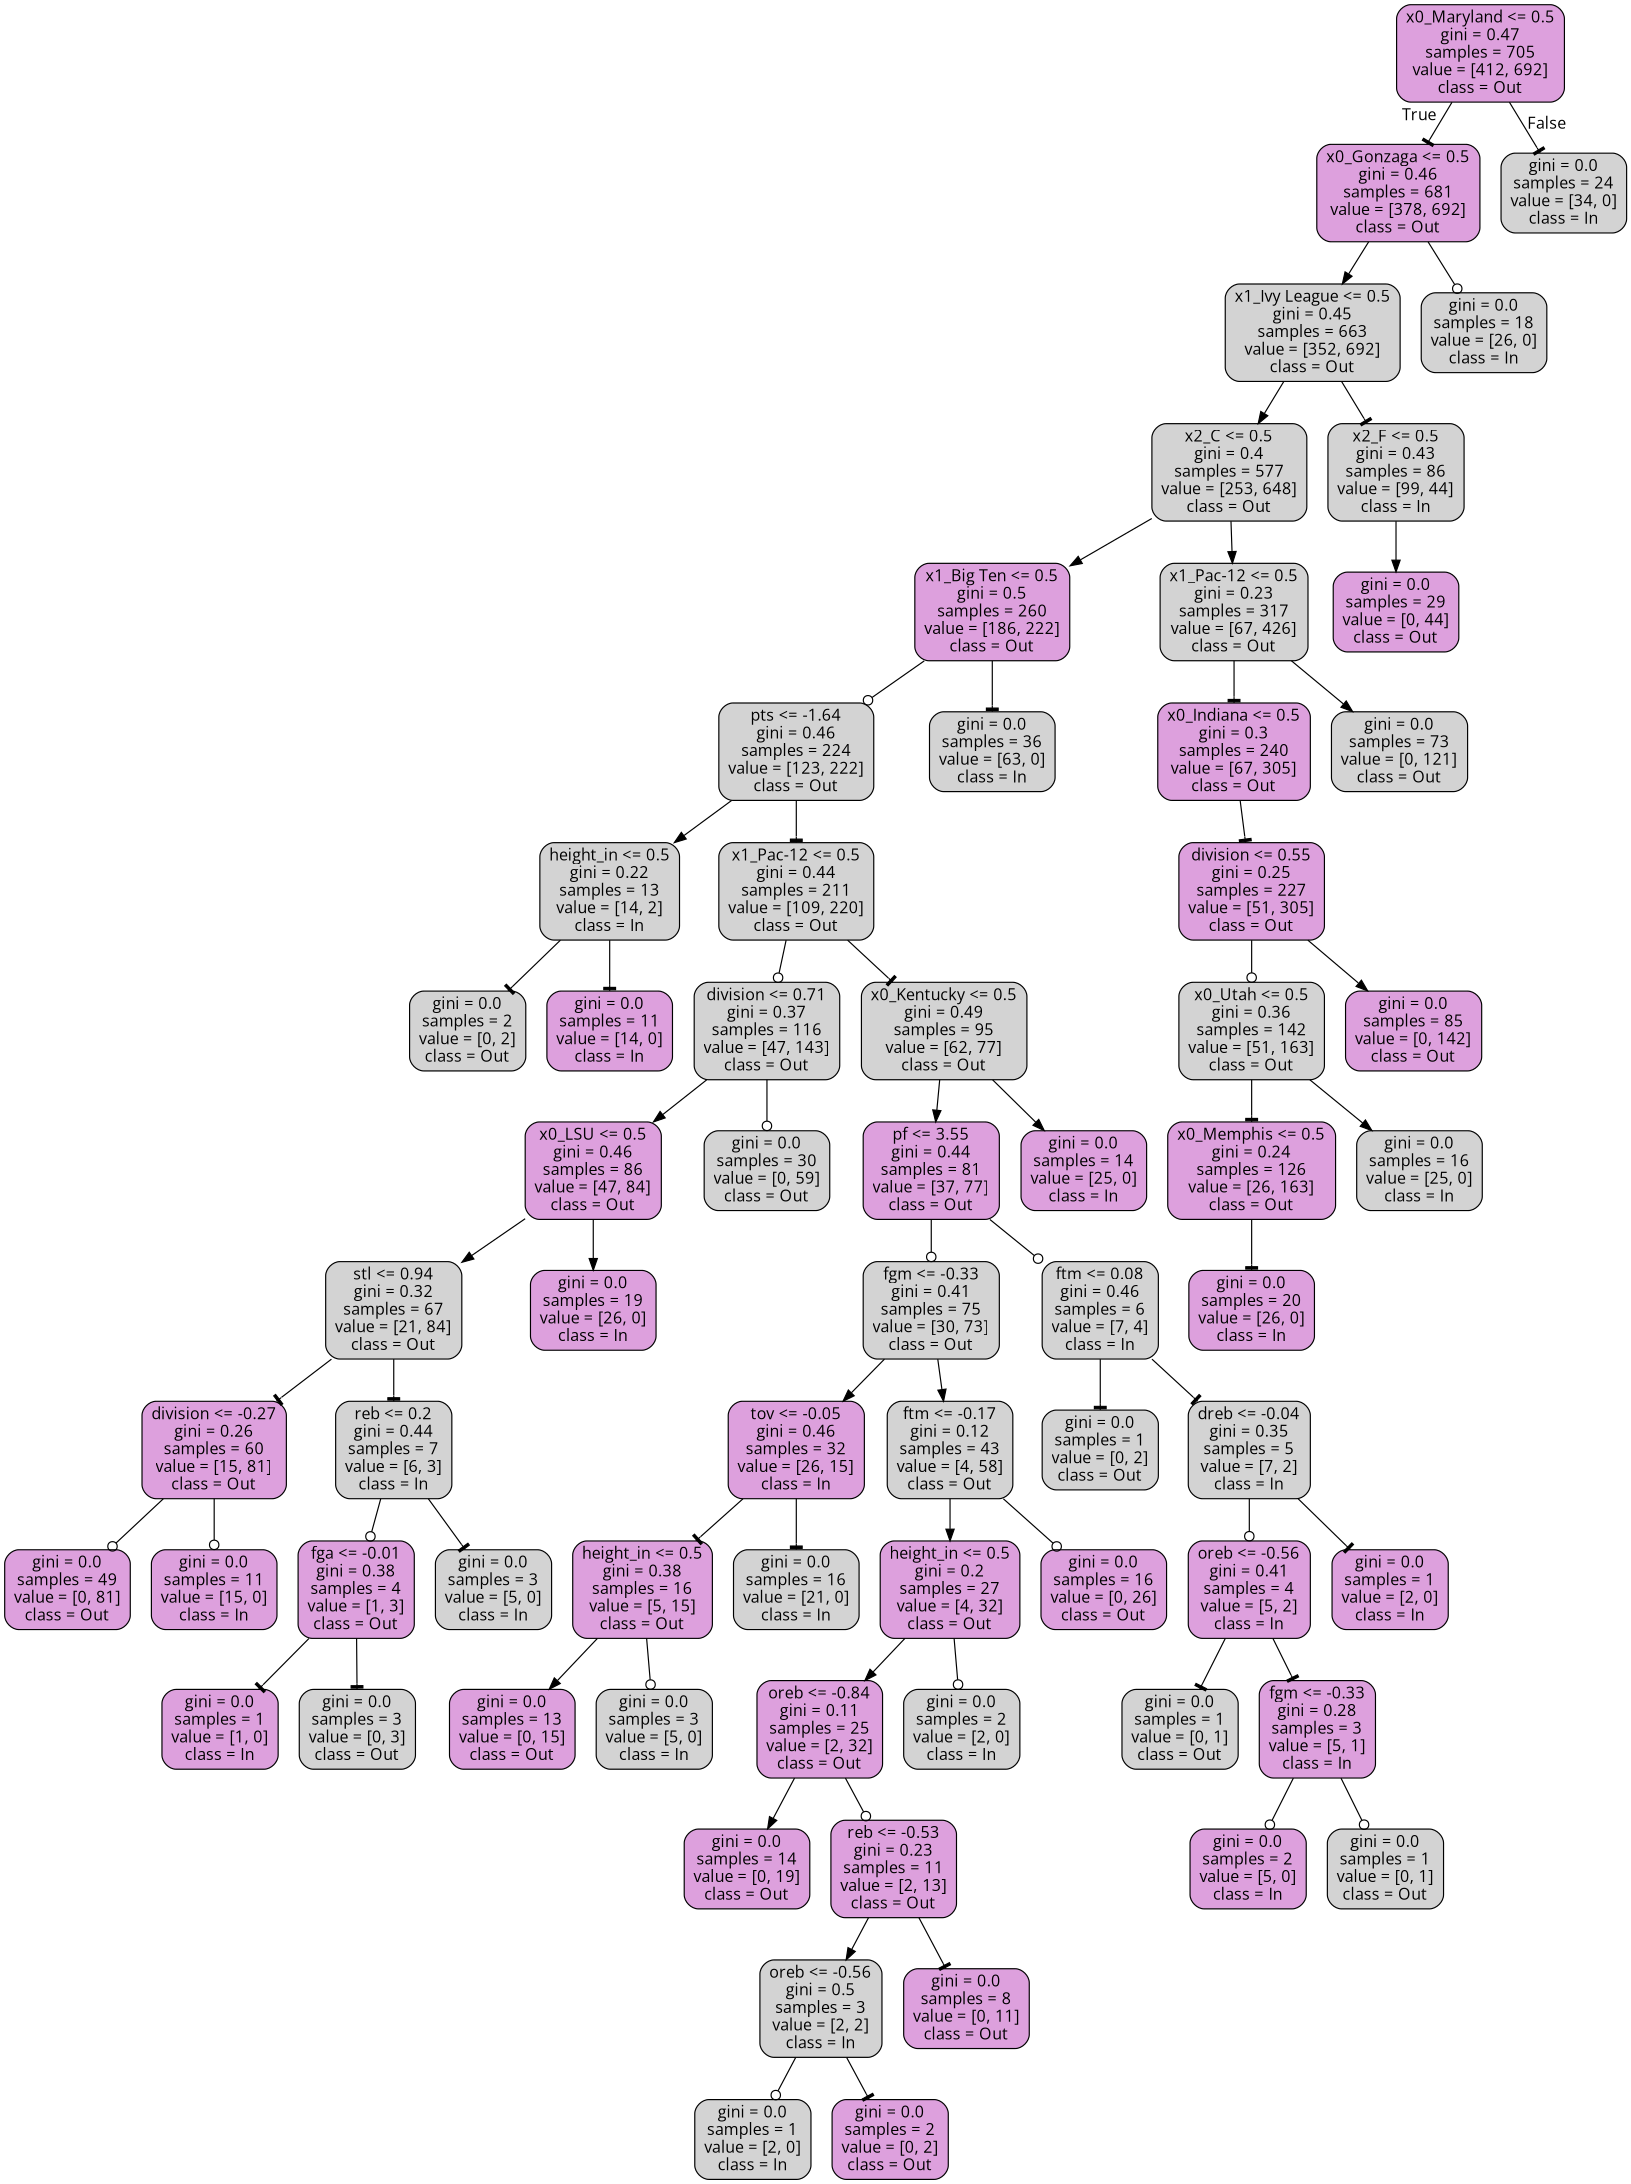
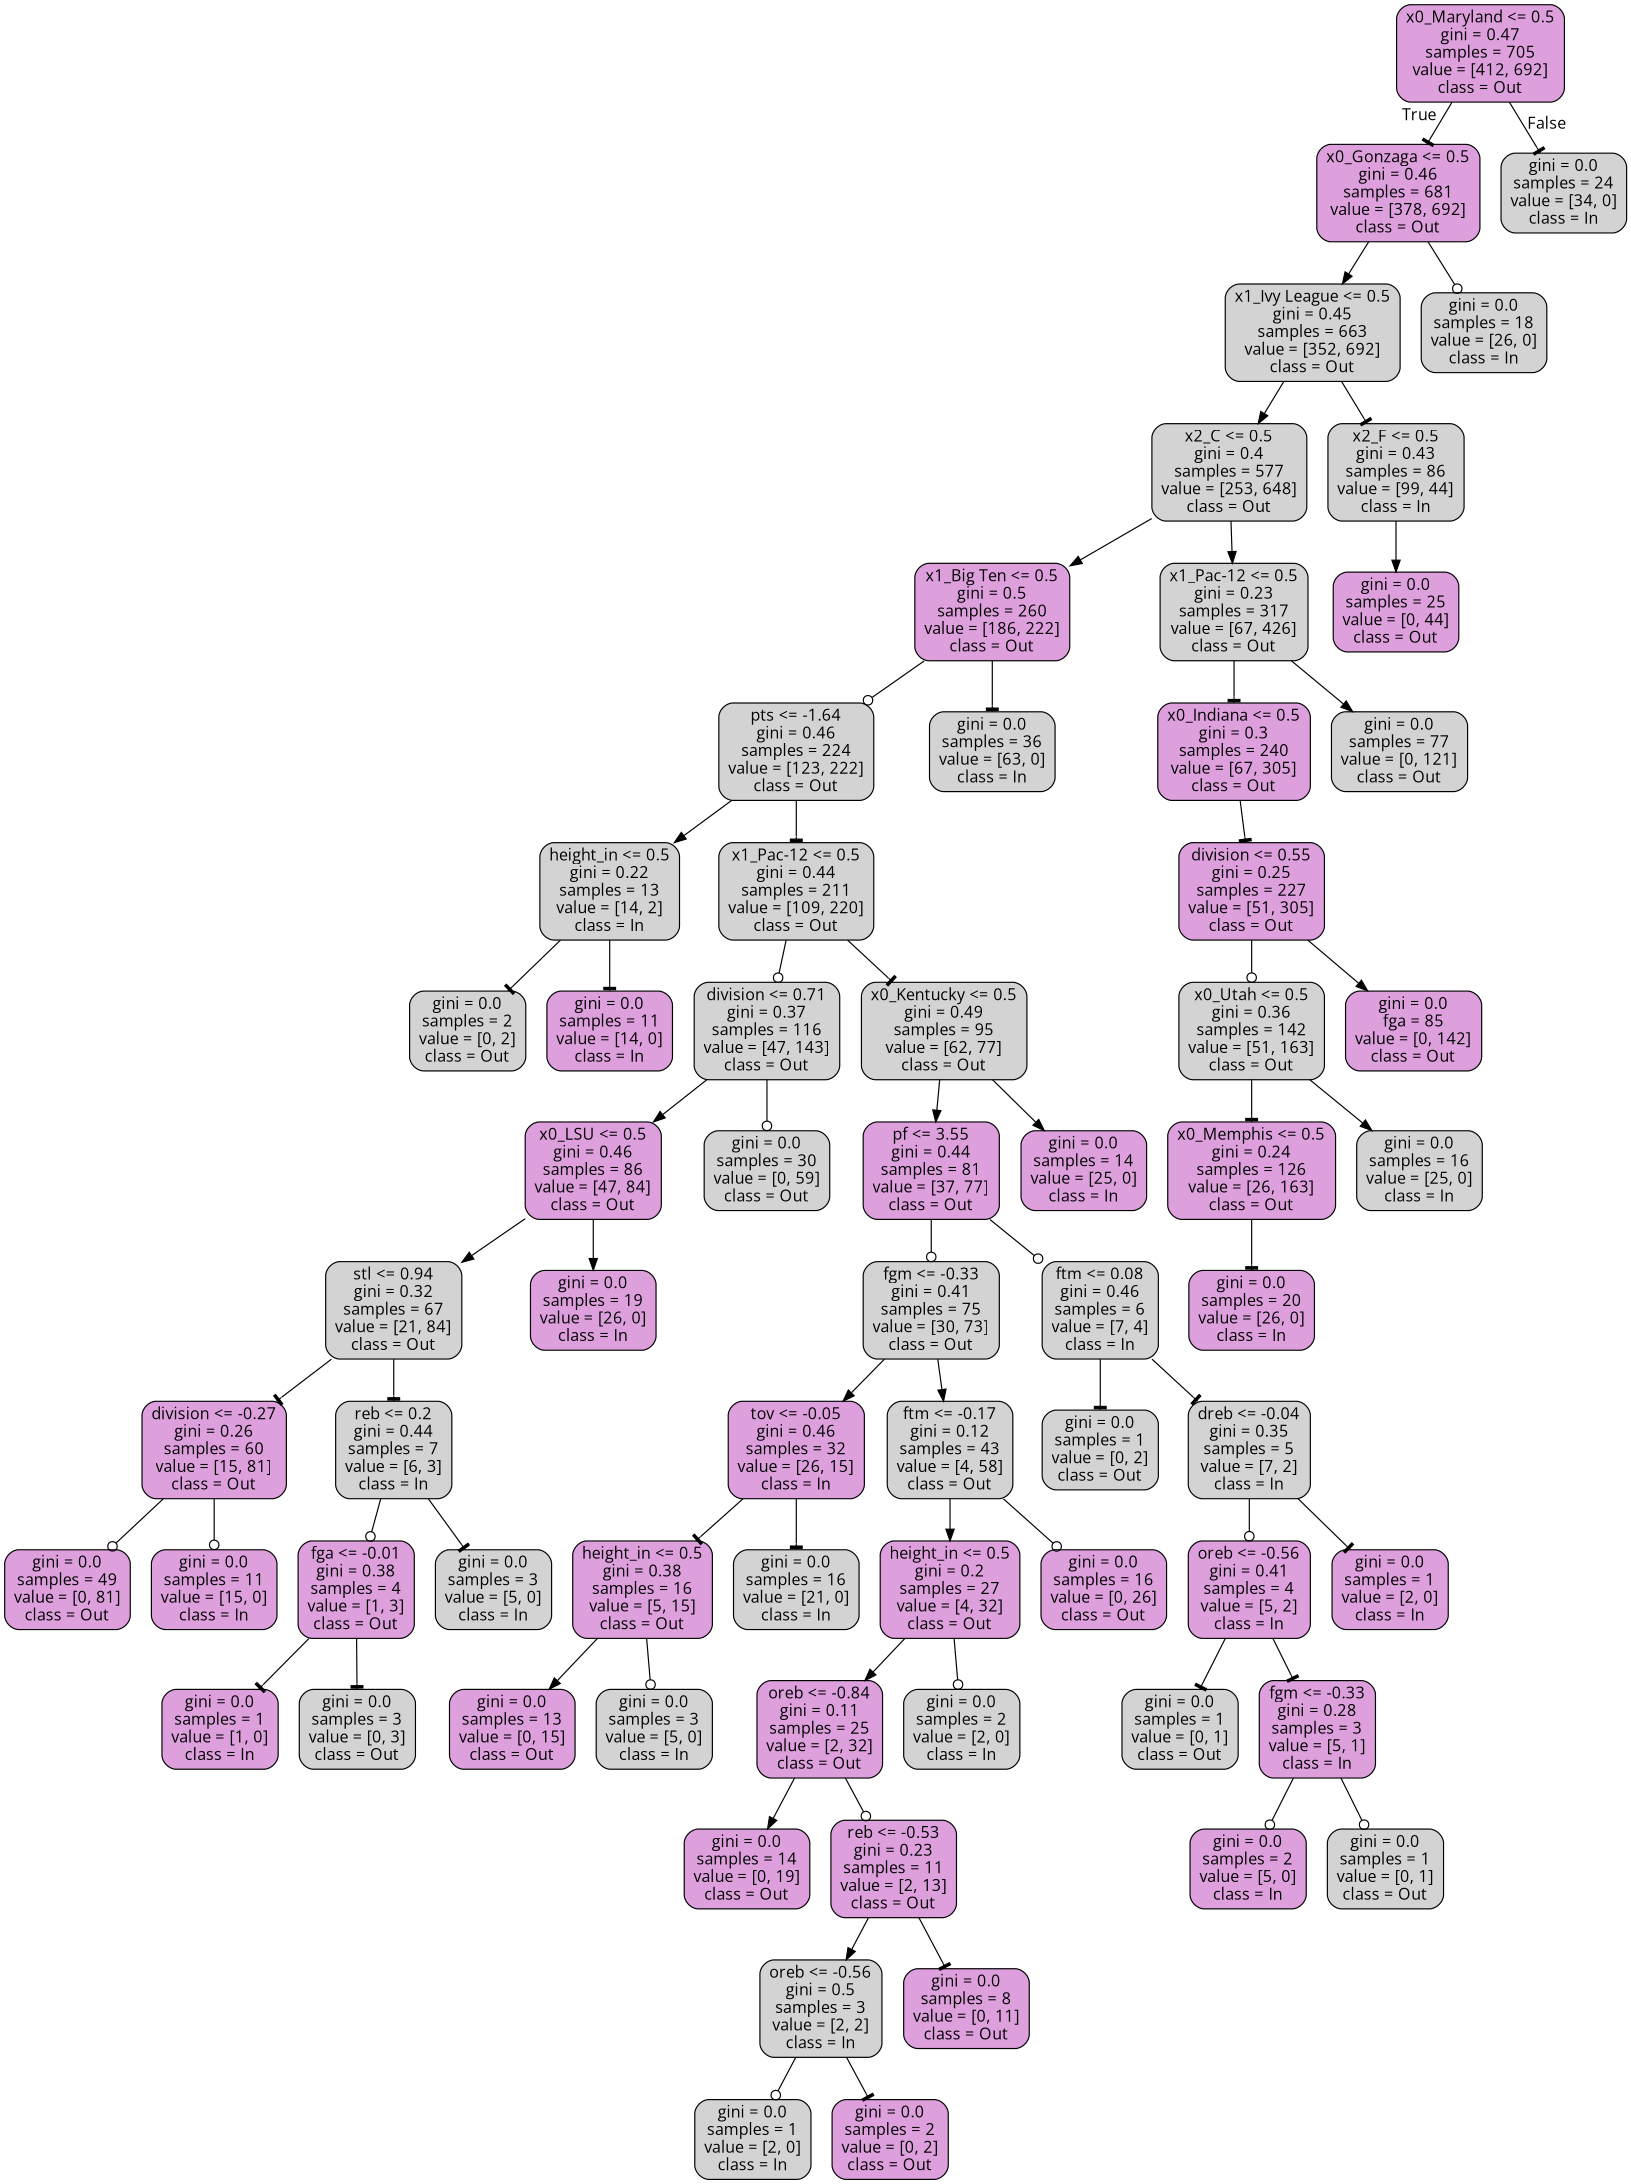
node "gini = 0.0 samples = 29 value = [0, 44] class = Out": label "gini = 0.0 samples = 29 value = [0, 44] class = Out" -> "gini = 0.0 samples = 25 value = [0, 44] class = Out"
node "gini = 0.0 samples = 73 value = [0, 121] class = Out": label "gini = 0.0 samples = 73 value = [0, 121] class = Out" -> "gini = 0.0 samples = 77 value = [0, 121] class = Out"
node "gini = 0.0 samples = 85 value = [0, 142] class = Out": label "gini = 0.0 samples = 85 value = [0, 142] class = Out" -> "gini = 0.0 fga = 85 value = [0, 142] class = Out"
